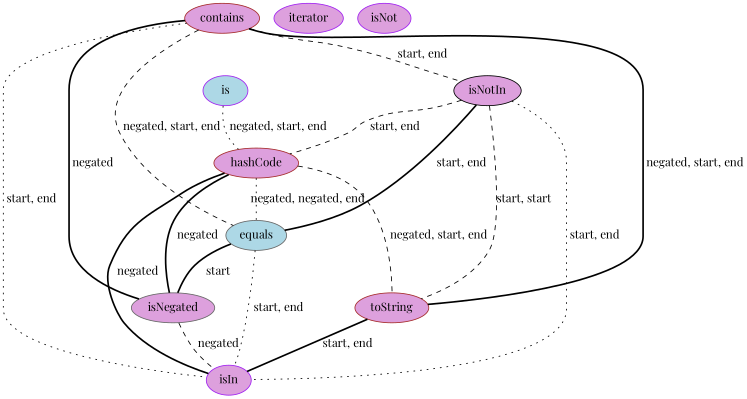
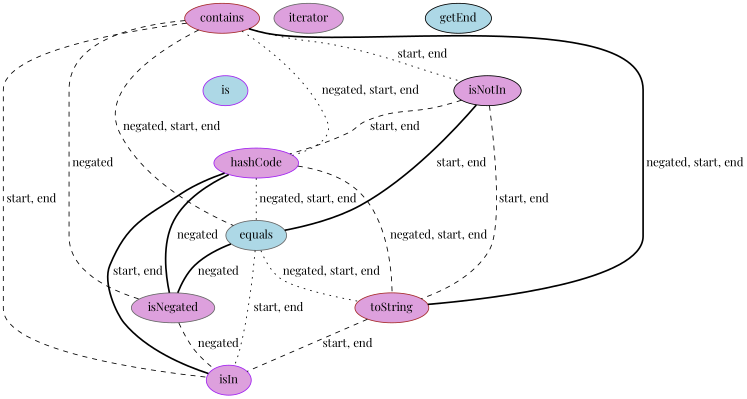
node "iterator": color purple -> gray40
node "isNot": removed
node "getEnd": added
edge "contains" -- "isNotIn": style dashed -> dotted
edge "is" -- "hashCode": now "contains" -- "hashCode"
edge "contains" -- "isNegated": style bold -> dashed
node "hashCode": color brown -> purple
edge "hashCode" -- "equals": label " negated, negated, end" -> " negated, start, end"
edge "isNotIn" -- "toString": label " start, start" -> " start, end"
edge "contains" -- "isIn": style dotted -> dashed
edge "hashCode" -- "isIn": label " negated" -> " start, end"
edge "equals" -- "isNegated": label " start" -> " negated"
edge "equals" -- "toString": added, label "negated, start, end"
edge "isNotIn" -- "isIn": removed, label "start, end"
edge "toString" -- "isIn": style bold -> dashed
